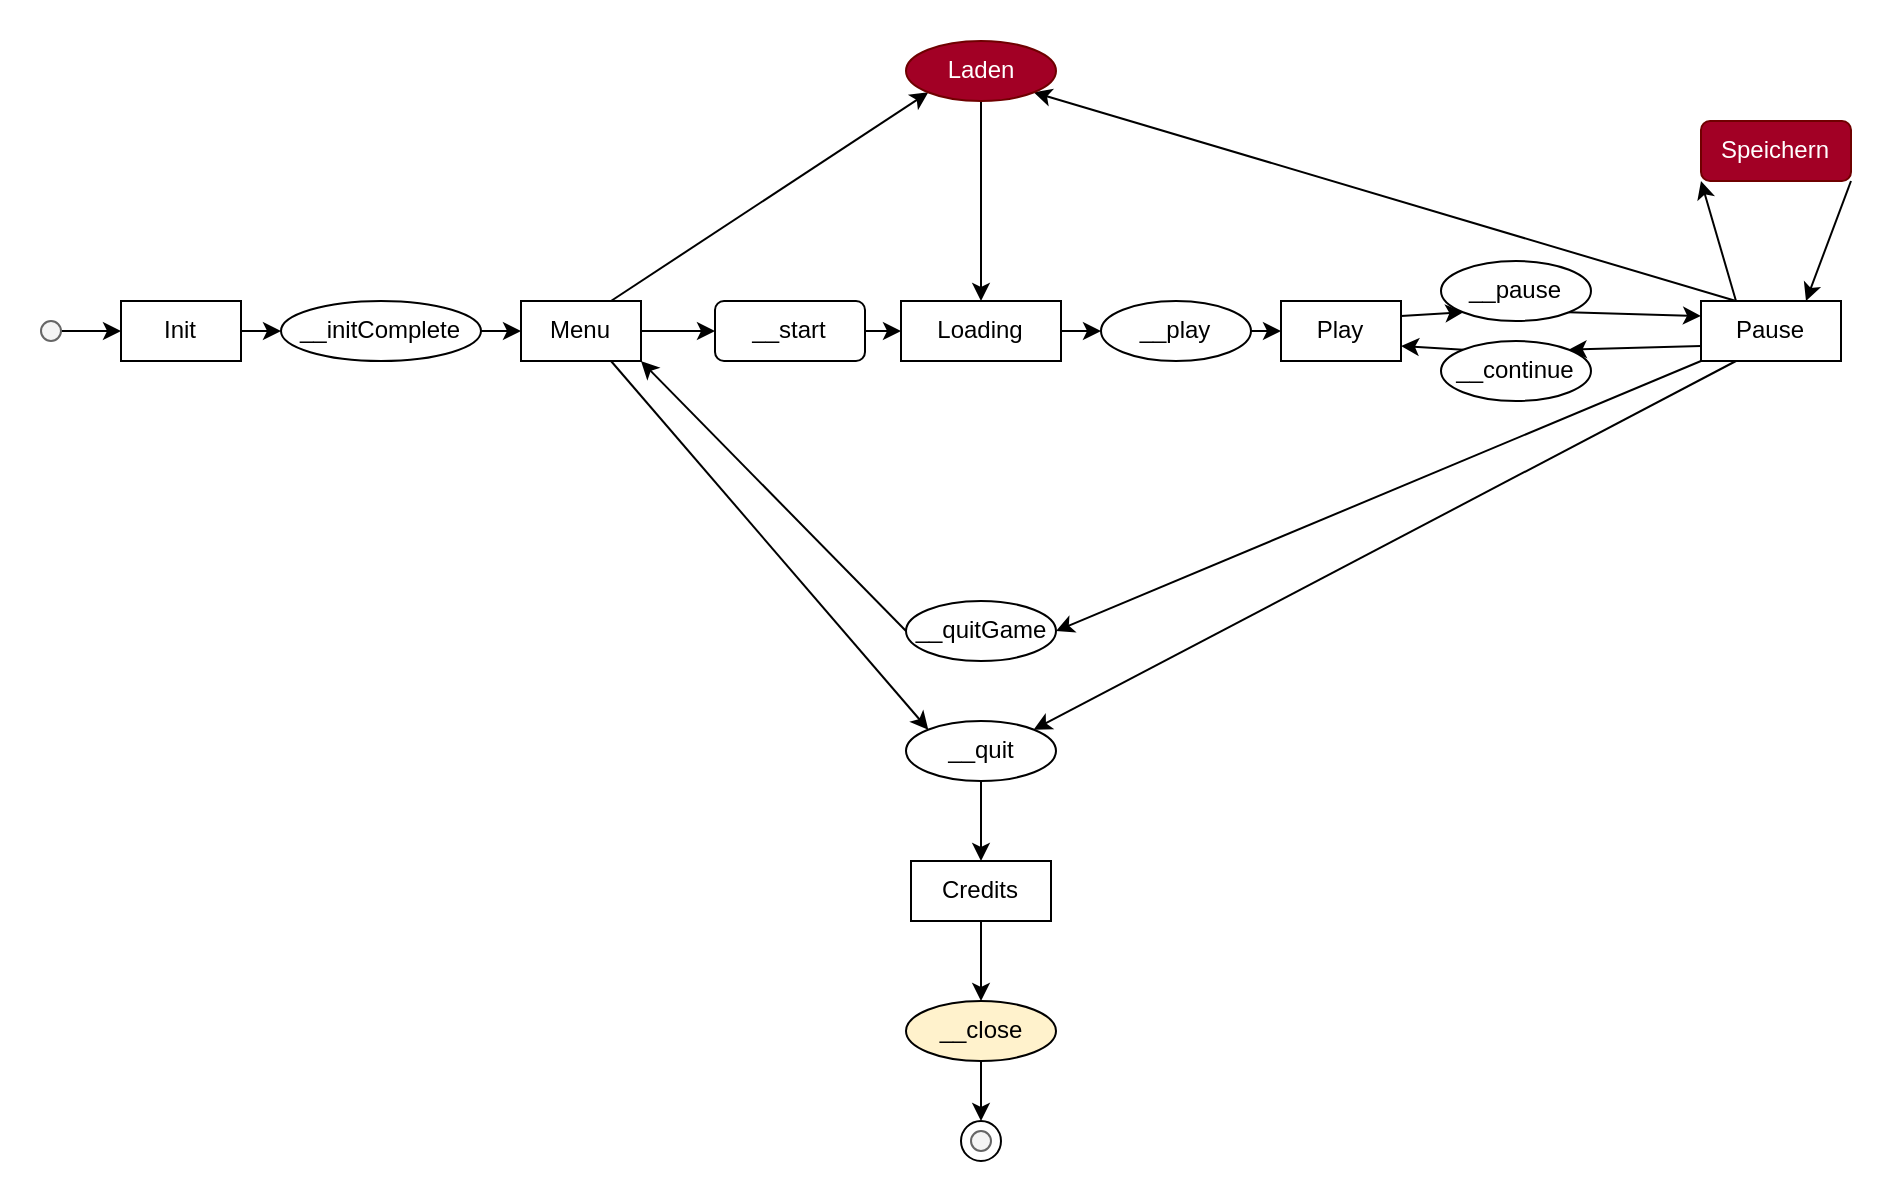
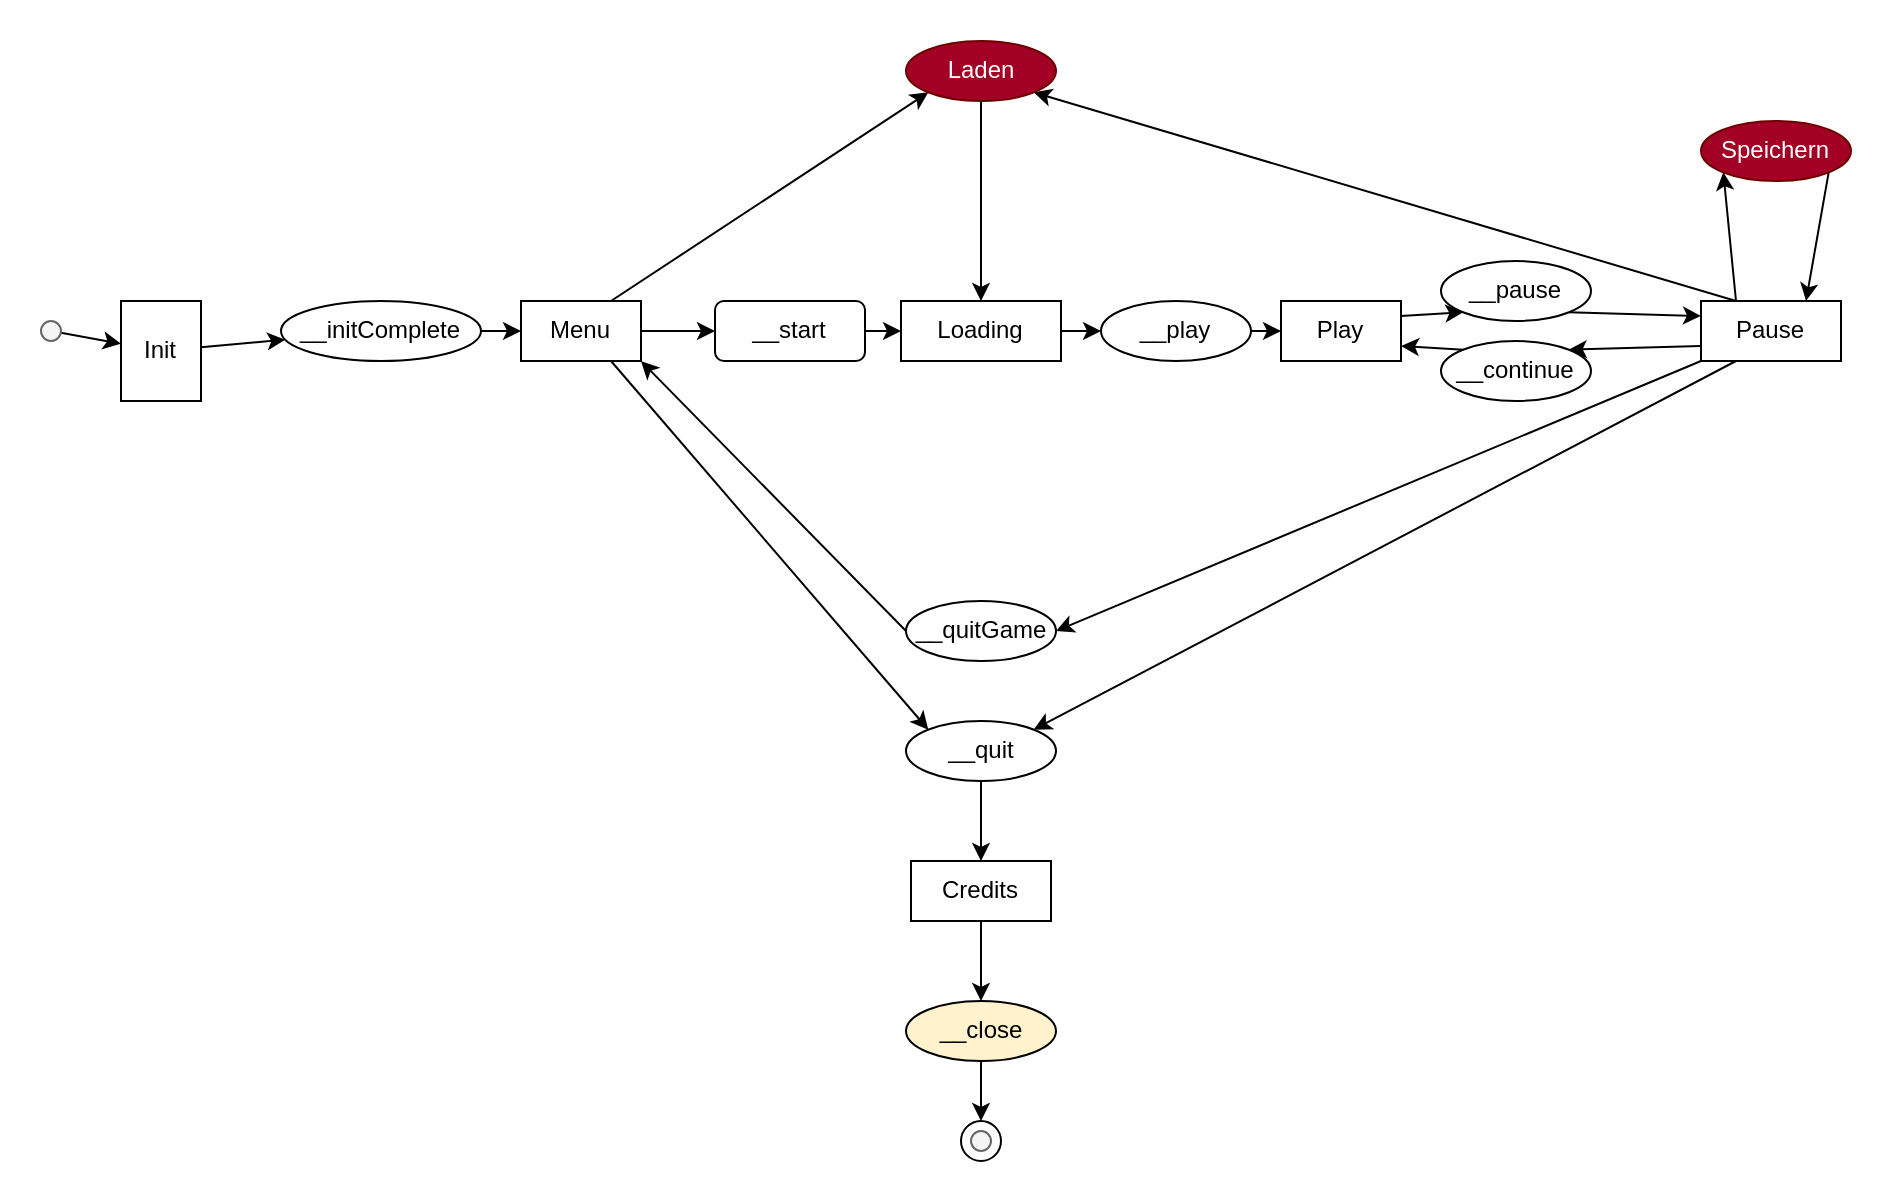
node "Speichern": shape rounded rectangle -> ellipse
node "Init": size 120x60 -> 80x100
